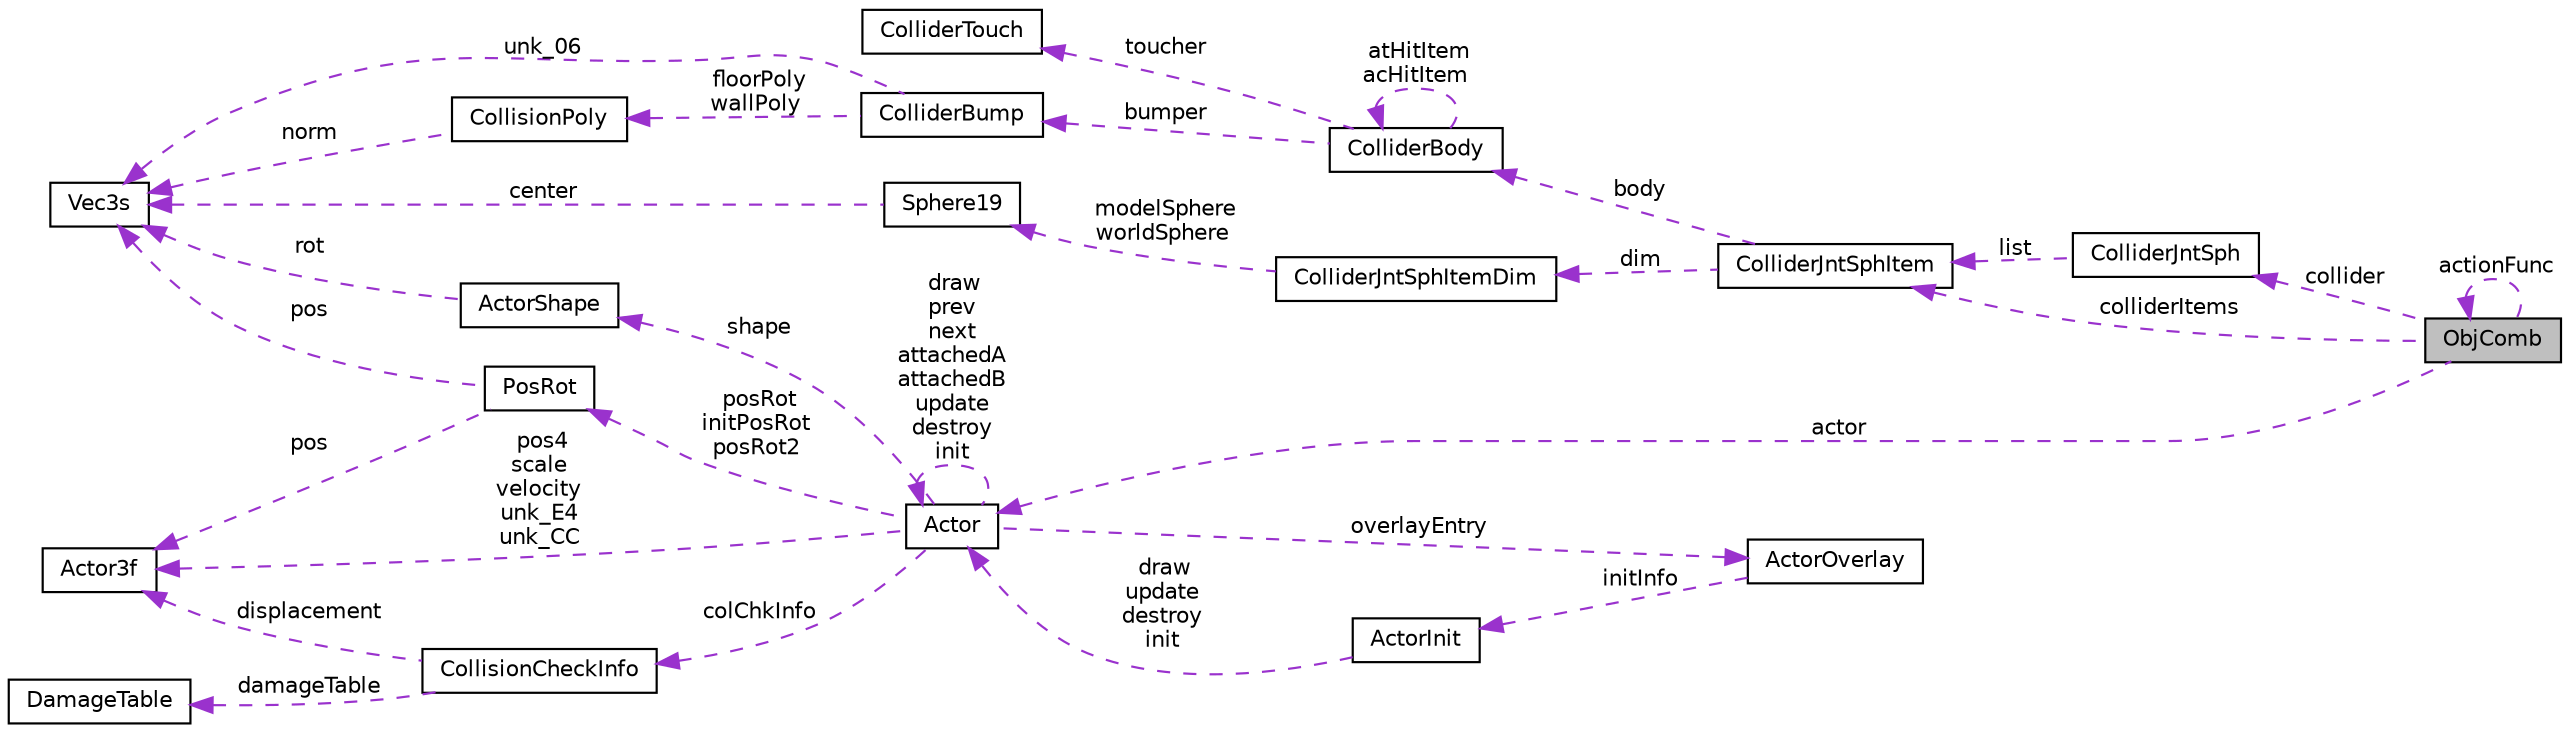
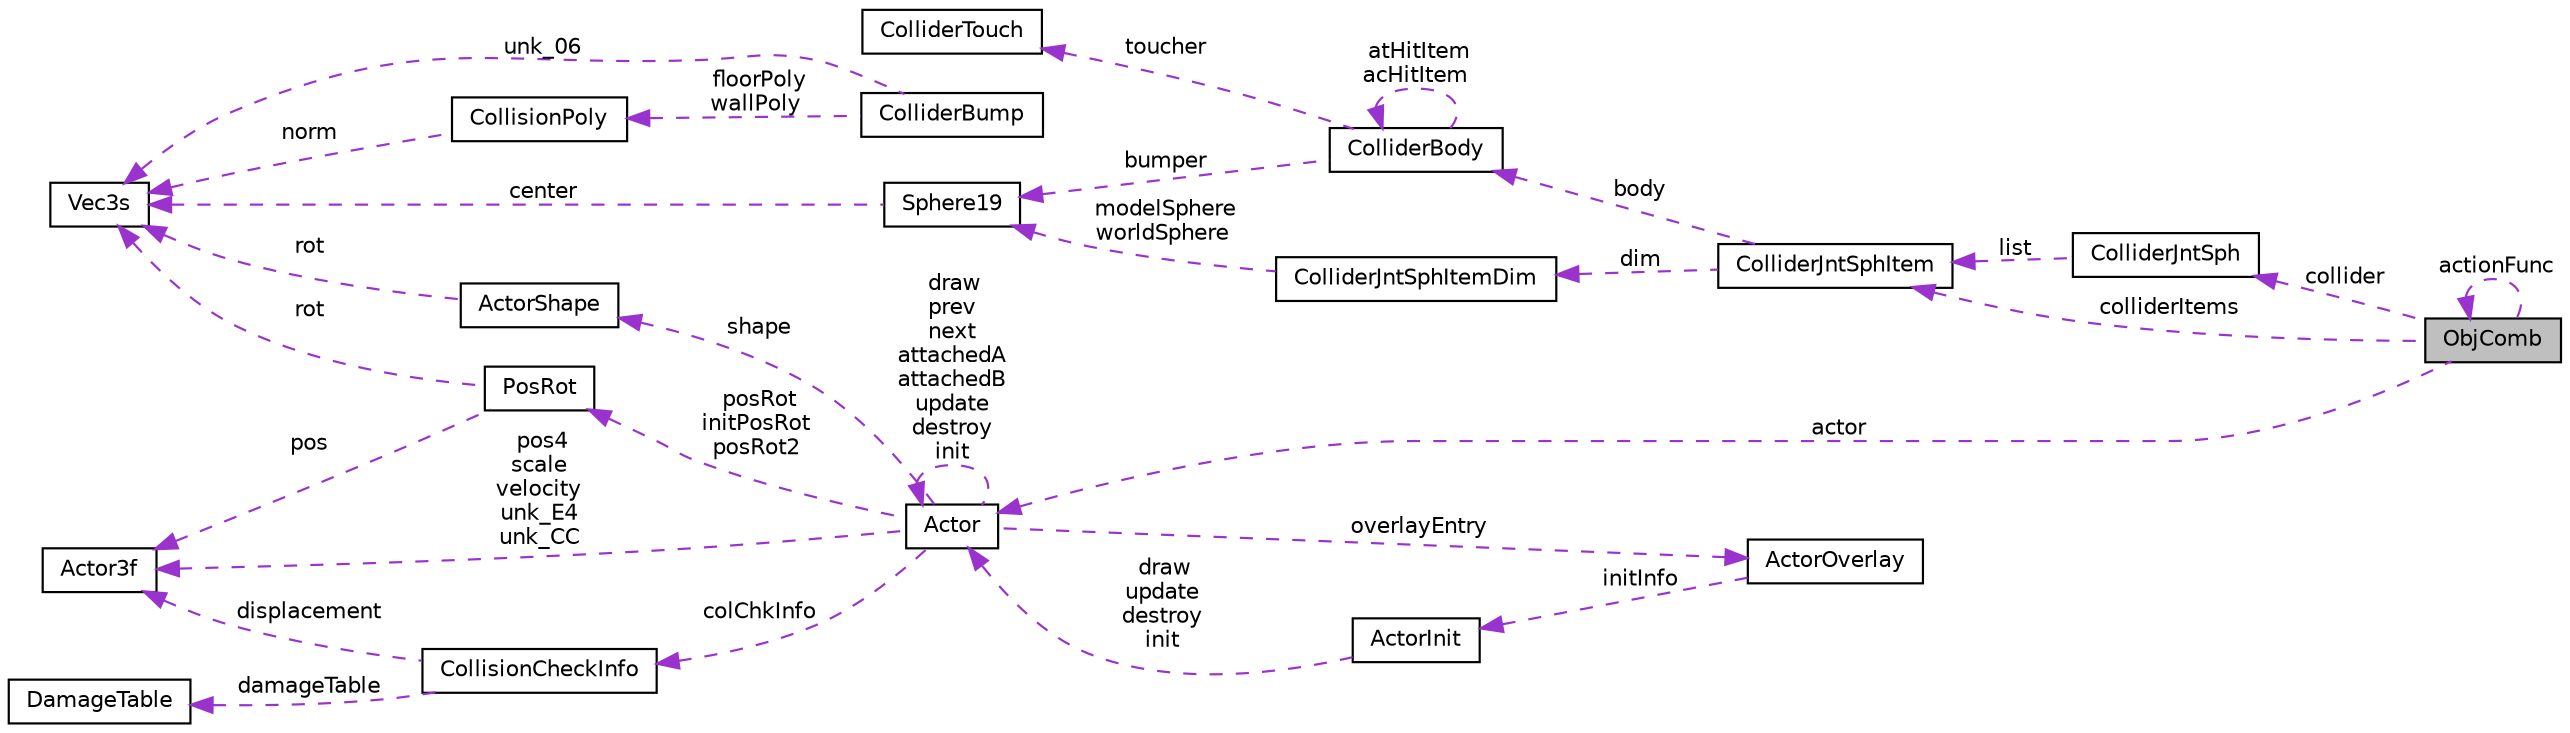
edge "ColliderBody" -> "ColliderBump": now "ColliderBody" -> "Sphere19"
edge "PosRot" -> "Vec3s": label " pos" -> " rot"
